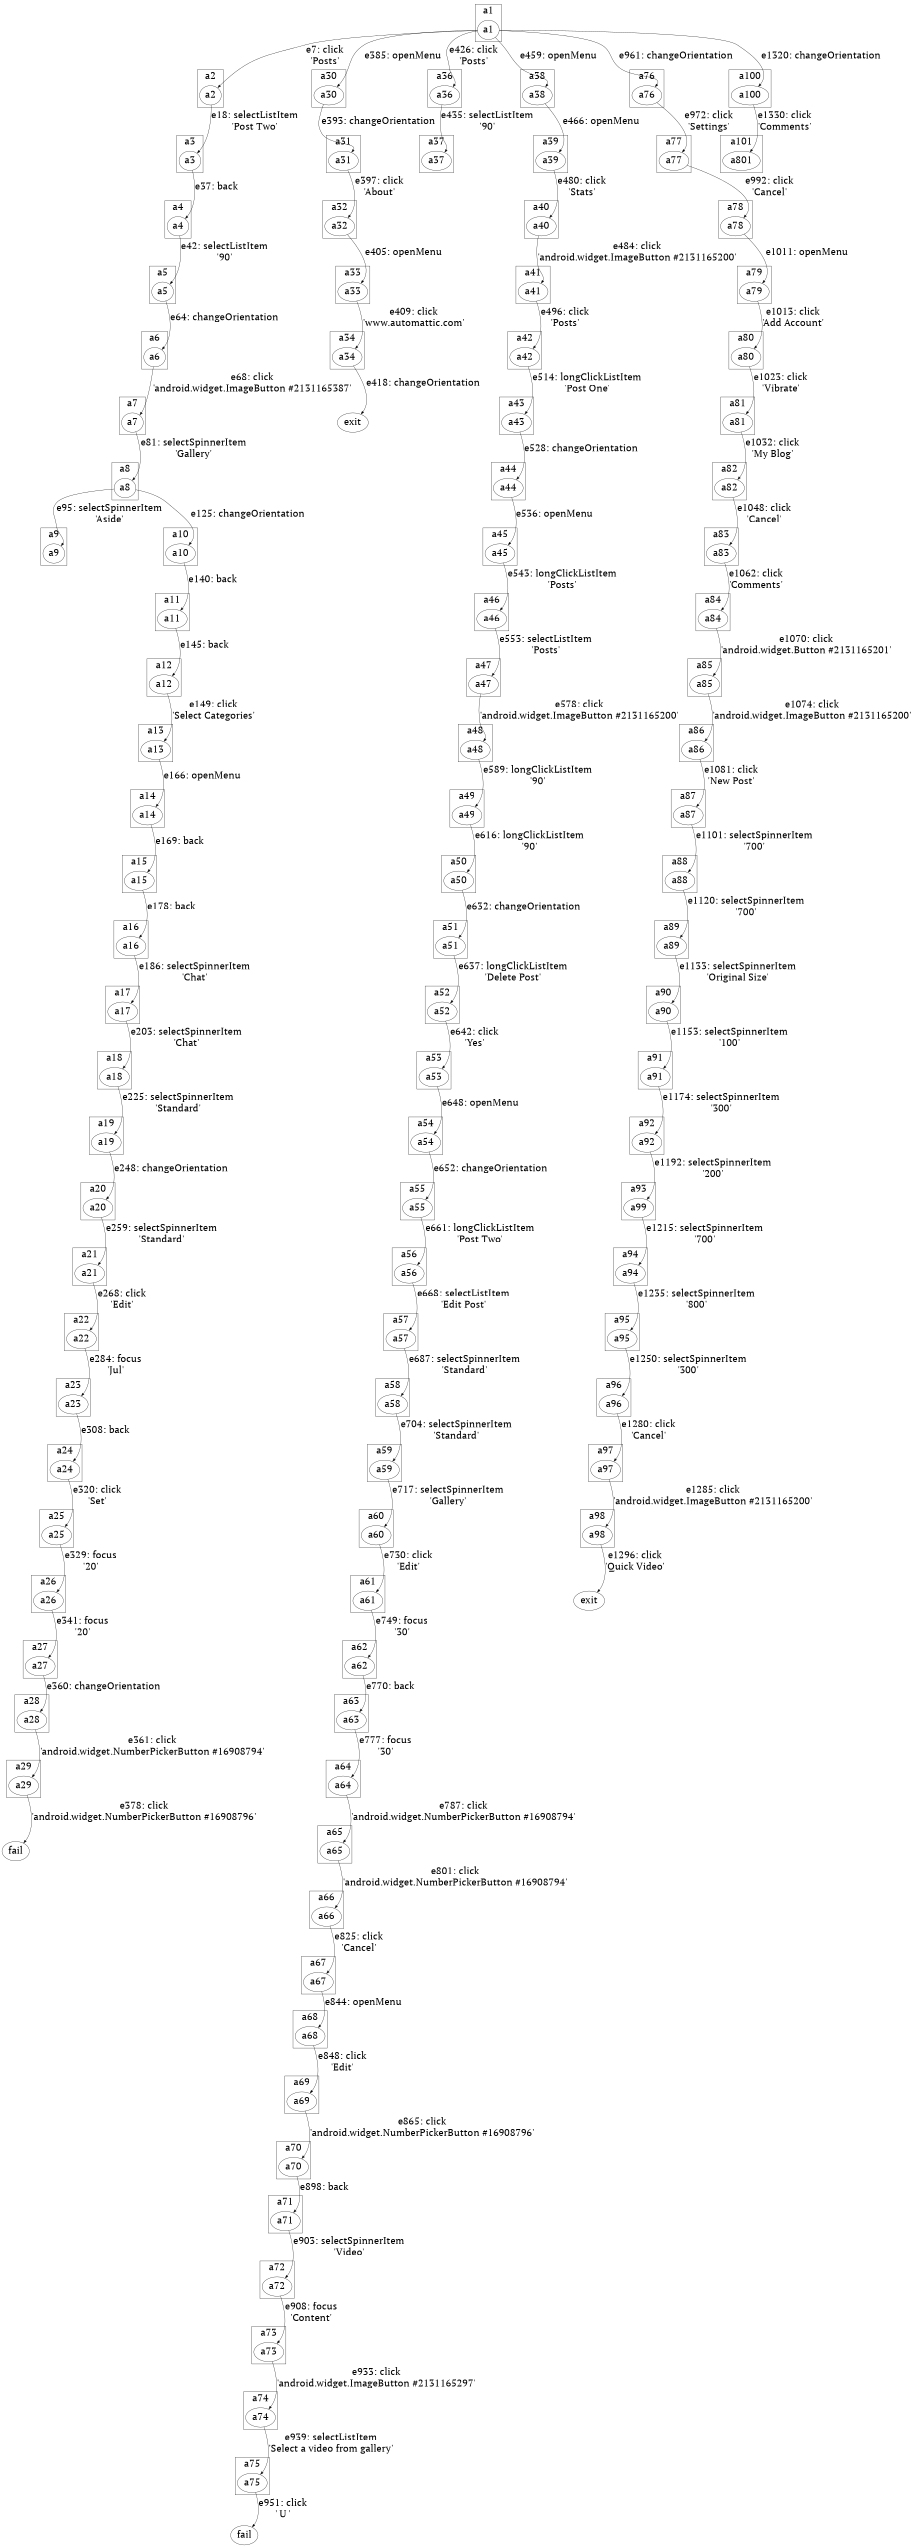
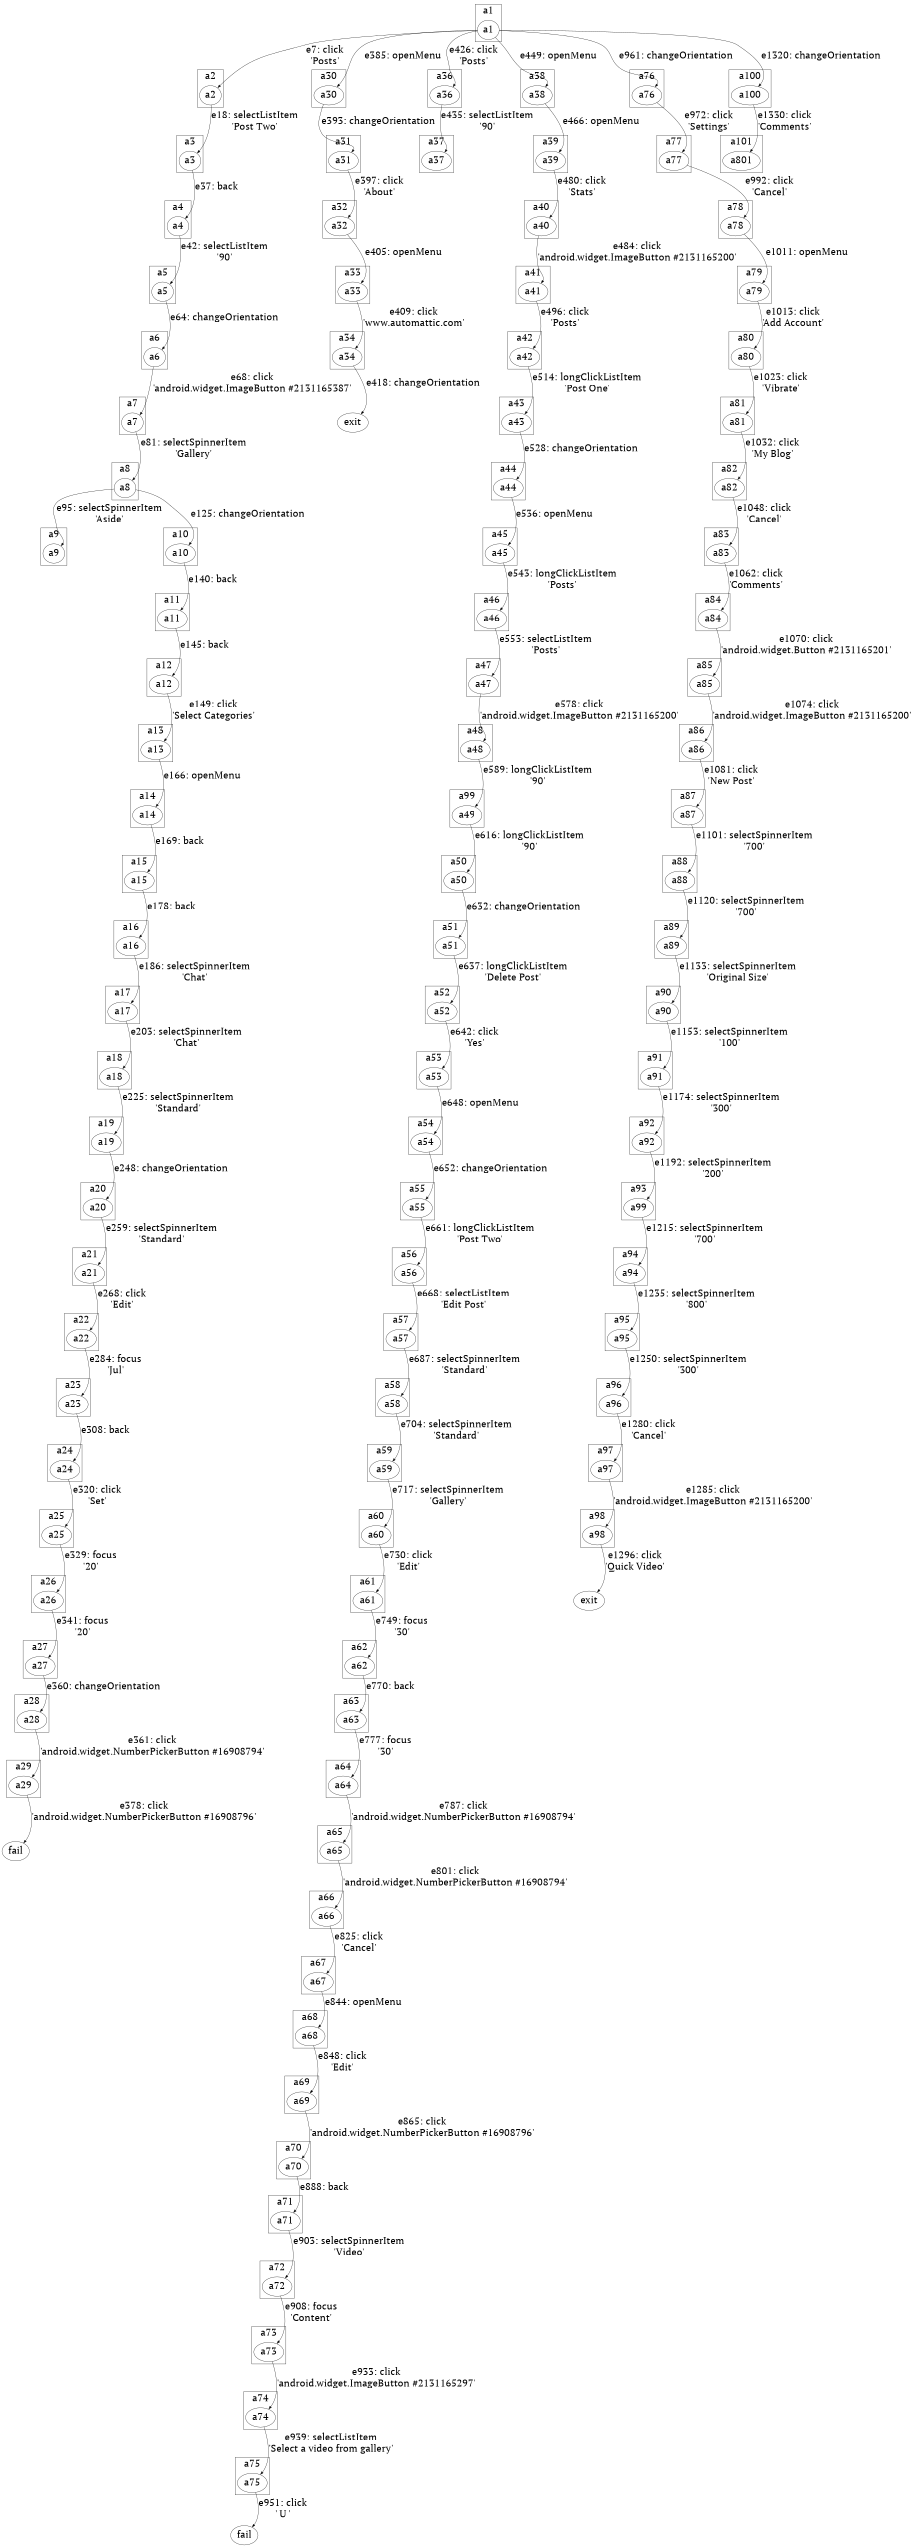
edge "a1" -> "a38": label "e459: openMenu" -> "e449: openMenu"
cluster "a49": label "a49" -> "a99"
edge "a70" -> "a71": label "e898: back" -> "e888: back"
